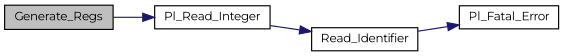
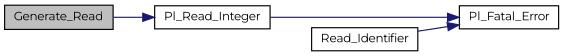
node "Generate_Regs": label "Generate_Regs" -> "Generate_Read"
edge "Pl_Read_Integer" -> "Read_Identifier": now "Pl_Read_Integer" -> "Pl_Fatal_Error"
